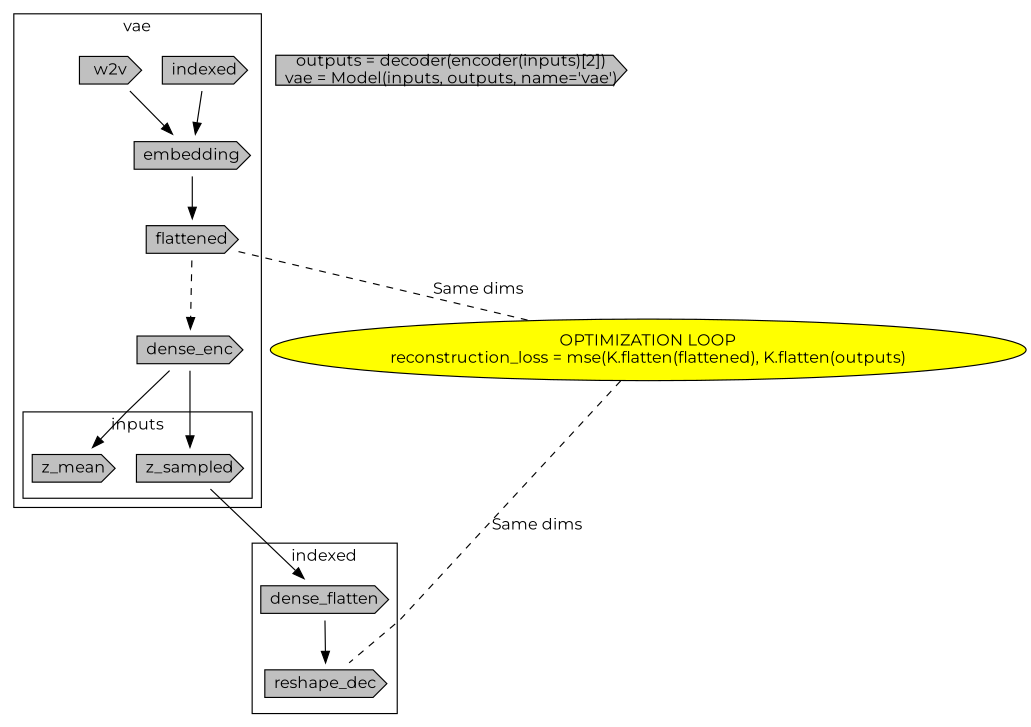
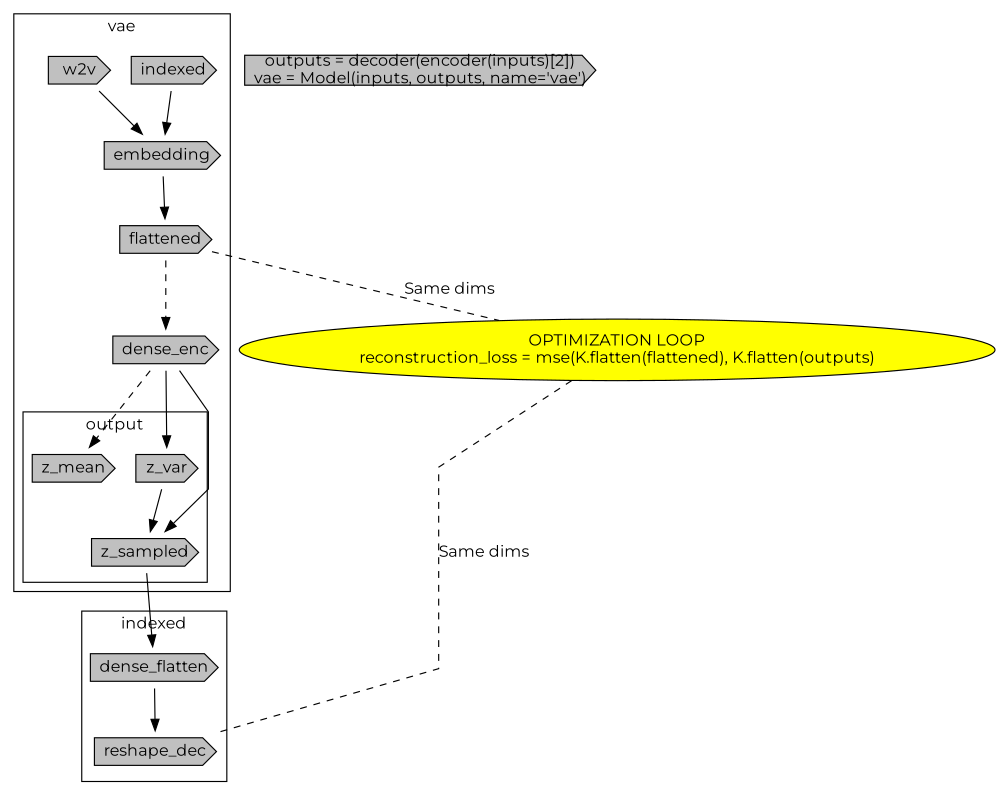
edge "dense_enc" -> "z_mean": style solid -> dashed
cluster "inputs": label "inputs" -> "output"
node "z_var": added
